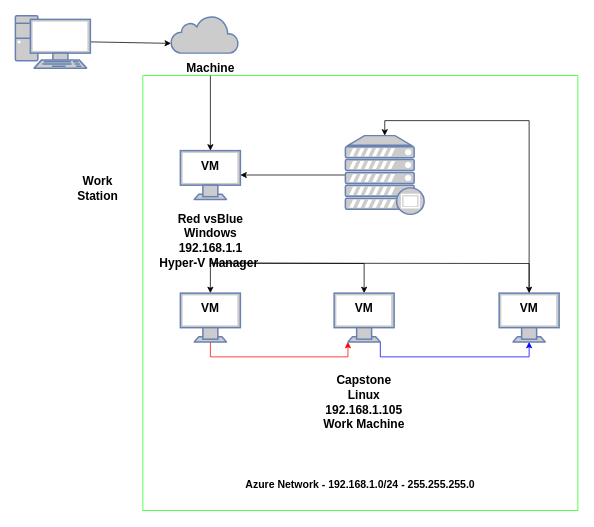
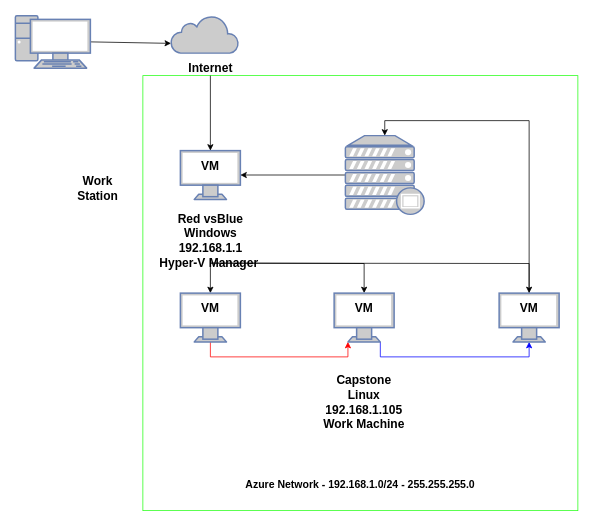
node "Machine": label "Machine" -> "Internet"
